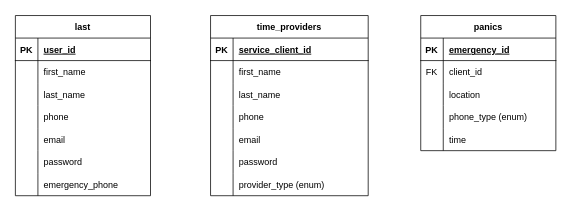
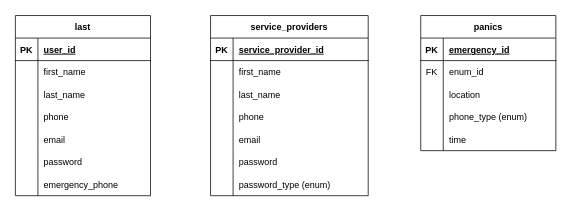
node "time_providers": label "time_providers" -> "service_providers"
node "service_client_id": label "service_client_id" -> "service_provider_id"
node "client_id": label "client_id" -> "enum_id"
node "provider_type (enum)": label "provider_type (enum)" -> "password_type (enum)"
